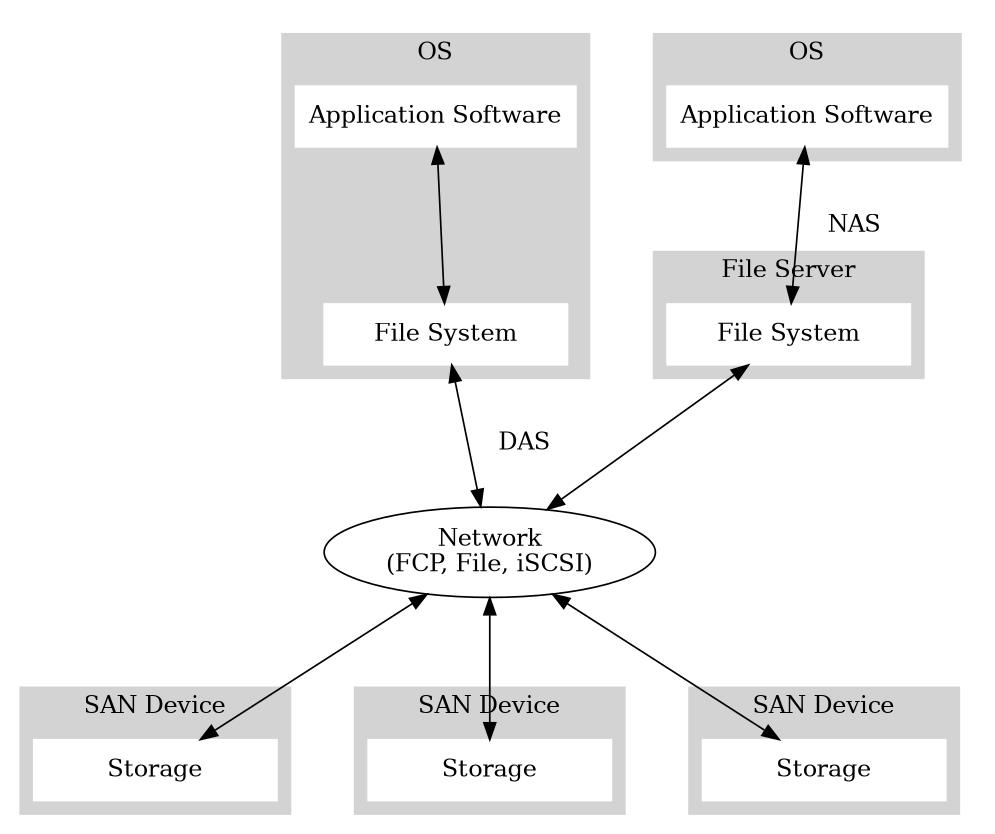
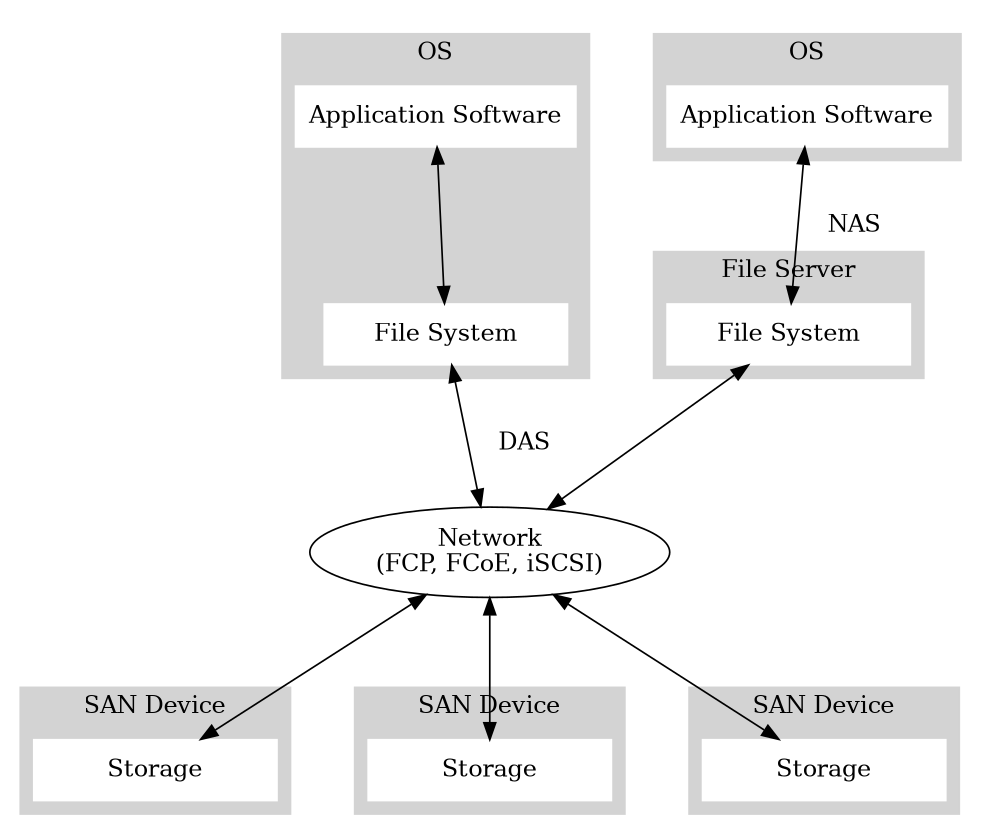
node "Network (FCP, File, iSCSI)": label "Network (FCP, File, iSCSI)" -> "Network (FCP, FCoE, iSCSI)"
